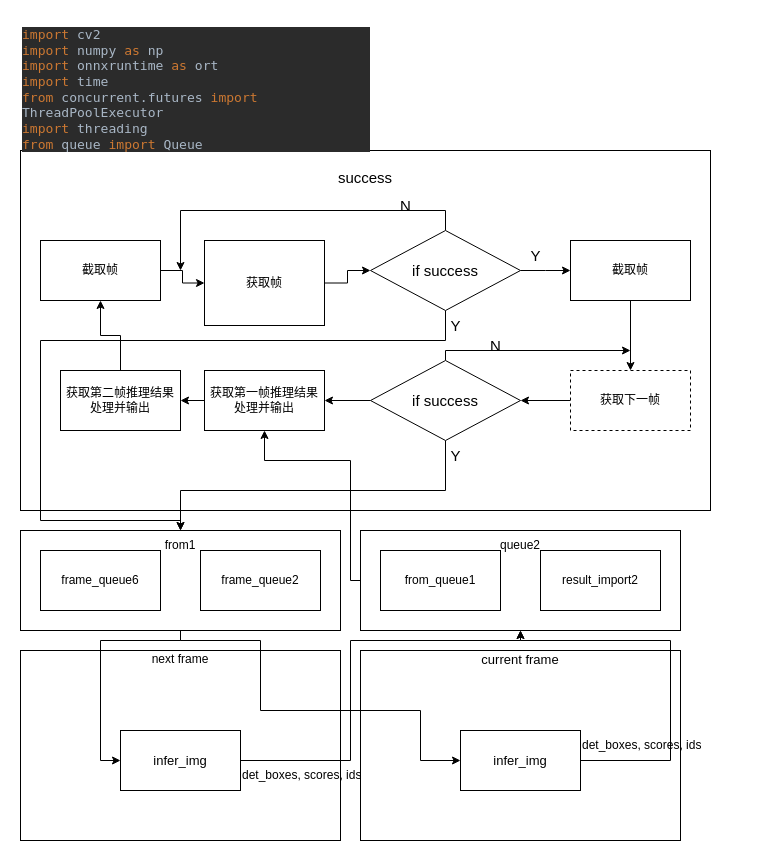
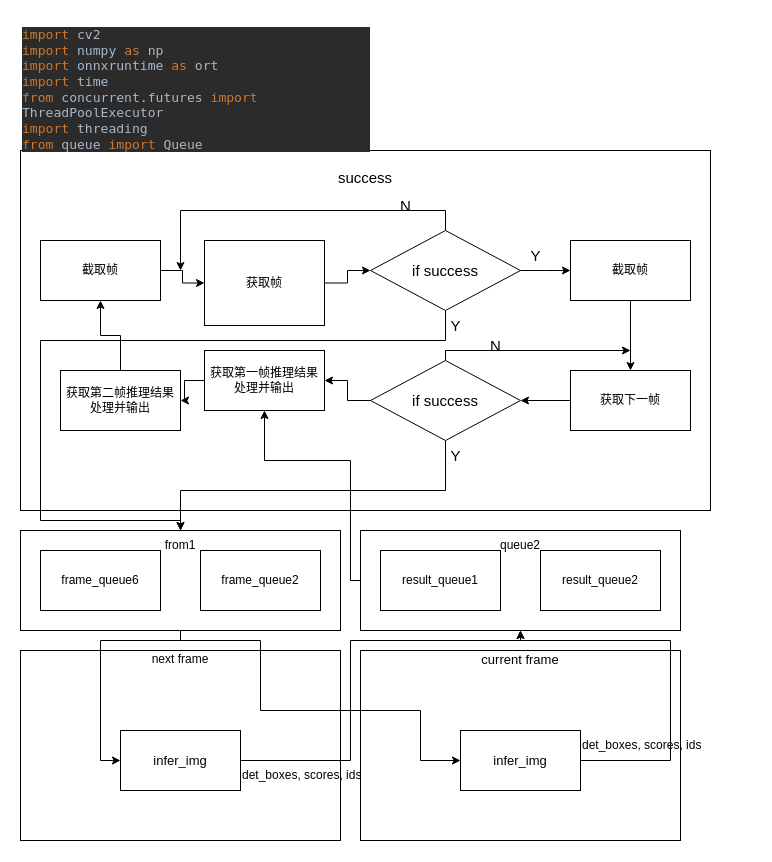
node "获取第一帧推理结果处理并输出": moved (265, 401) -> (265, 381)
node "获取下一帧": style dashed -> solid
node "from_queue1": label "from_queue1" -> "result_queue1"
node "result_import2": label "result_import2" -> "result_queue2"
